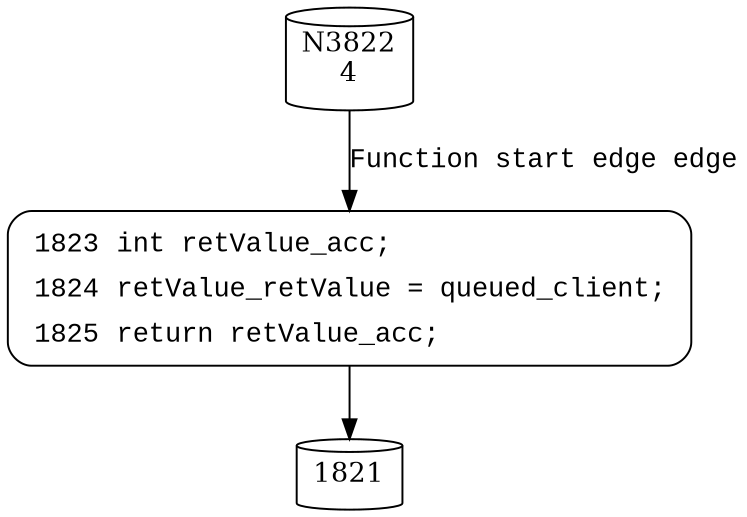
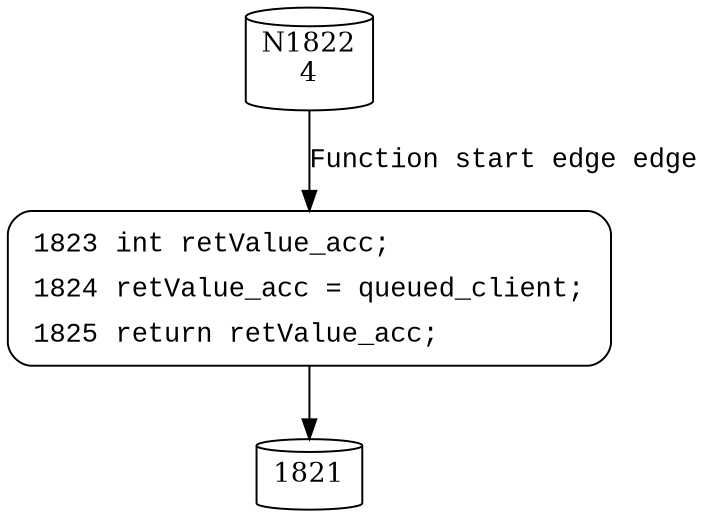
node "N3822 4": label "N3822 4" -> "N1822 4"
node "1823": text "retValue_retValue = queued_client;" -> "retValue_acc = queued_client;"
